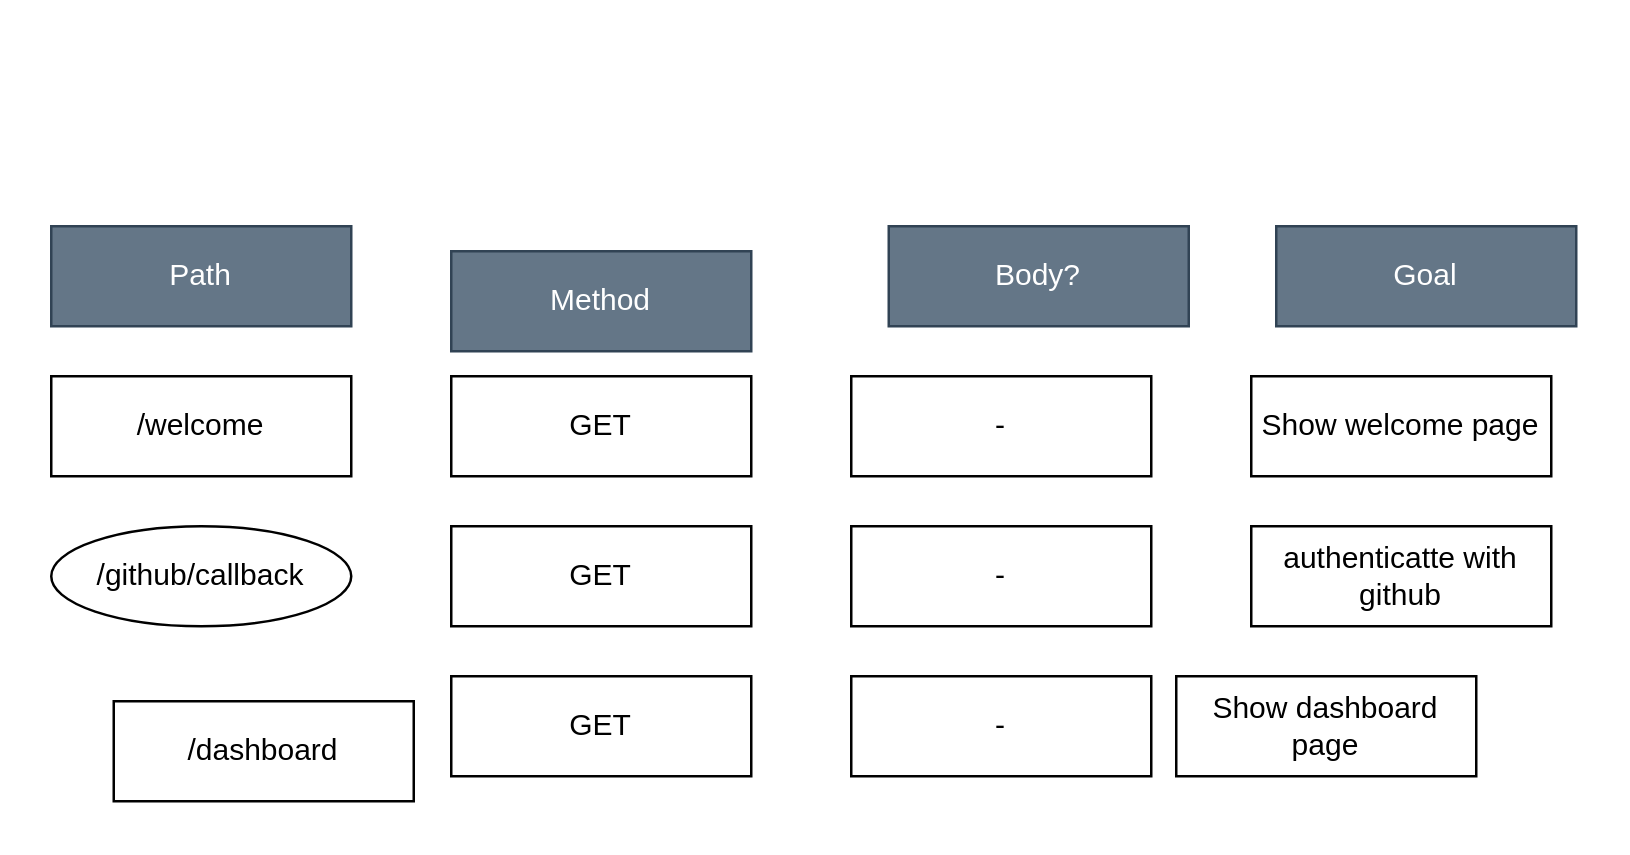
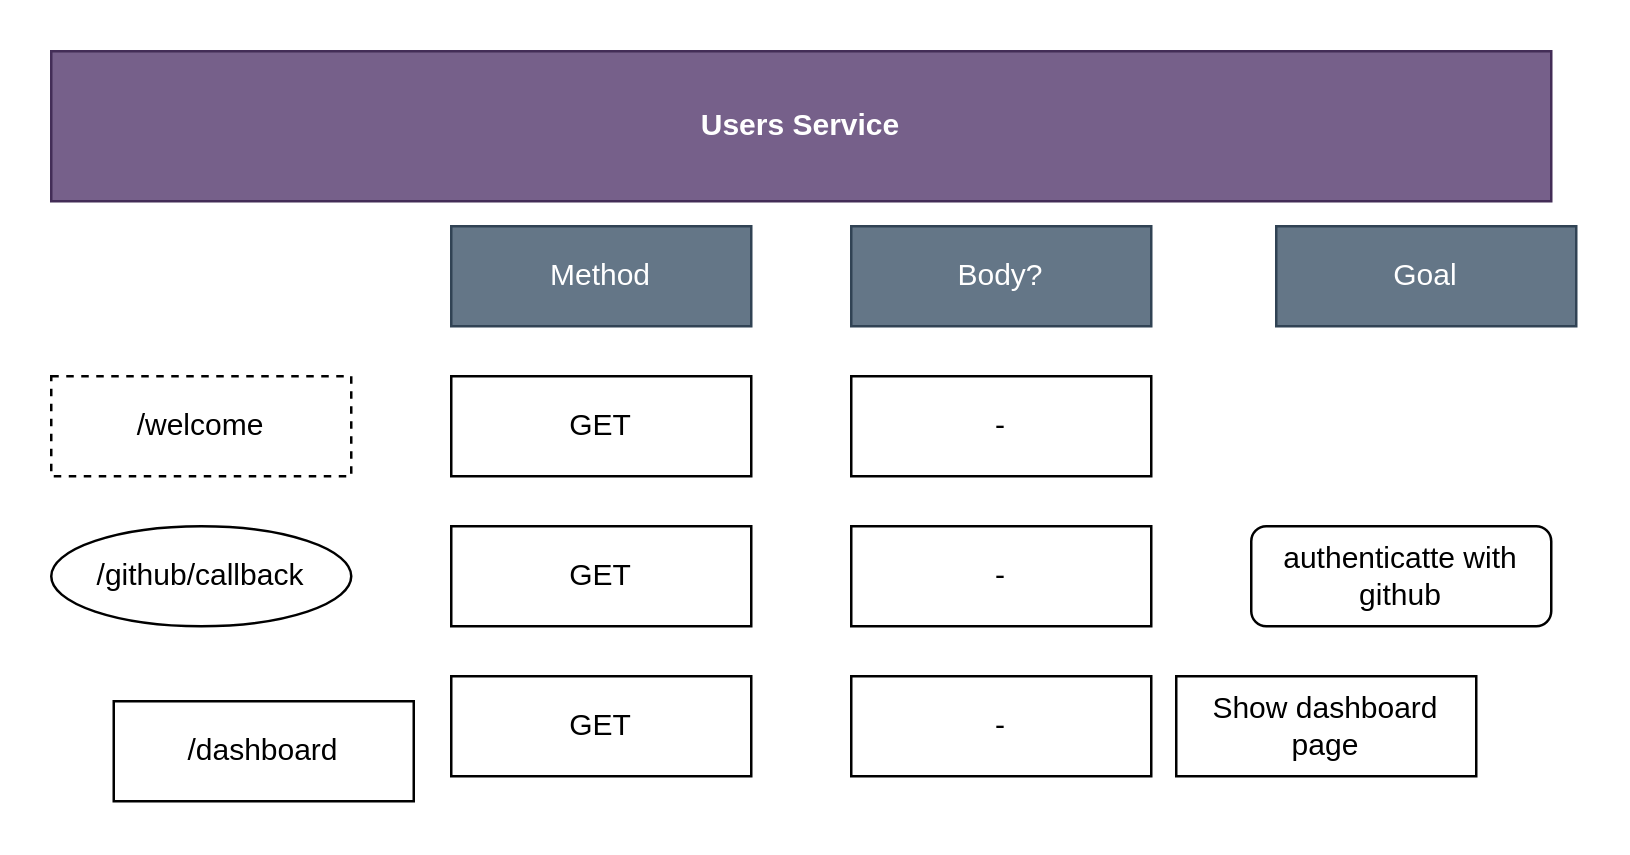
node "Users Service": added
node "Path": removed
node "Body?": moved (1039, 276) -> (1001, 276)
node "Method": moved (601, 301) -> (601, 276)
node "/welcome": style solid -> dashed
node "Show welcome page": removed
node "authenticatte with github": shape rectangle -> rounded rectangle
